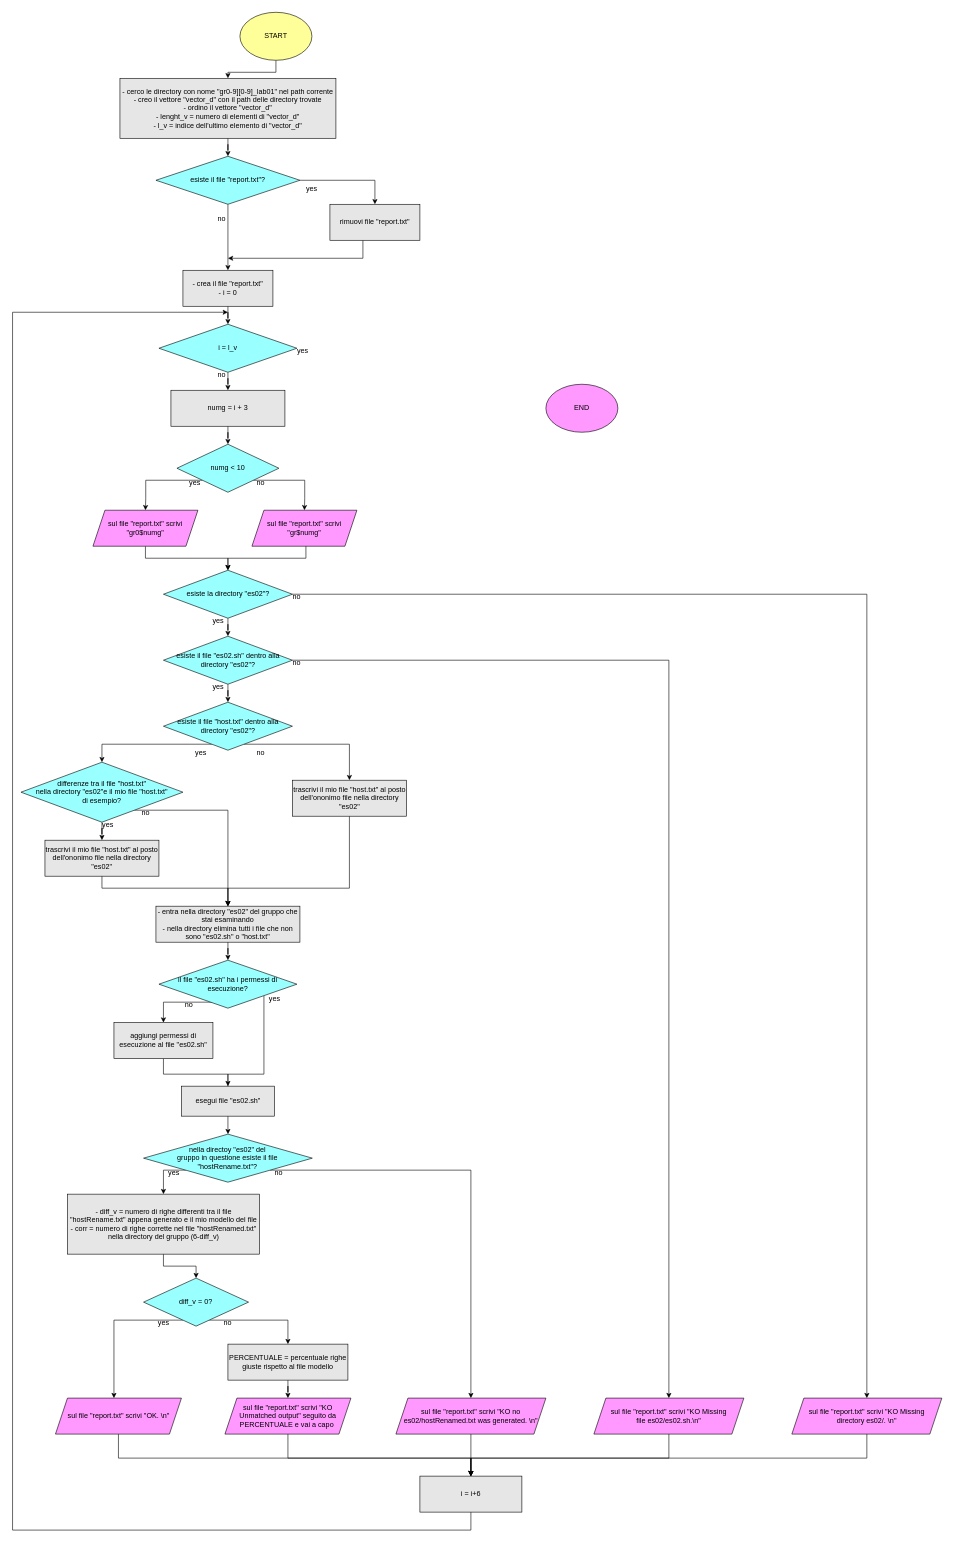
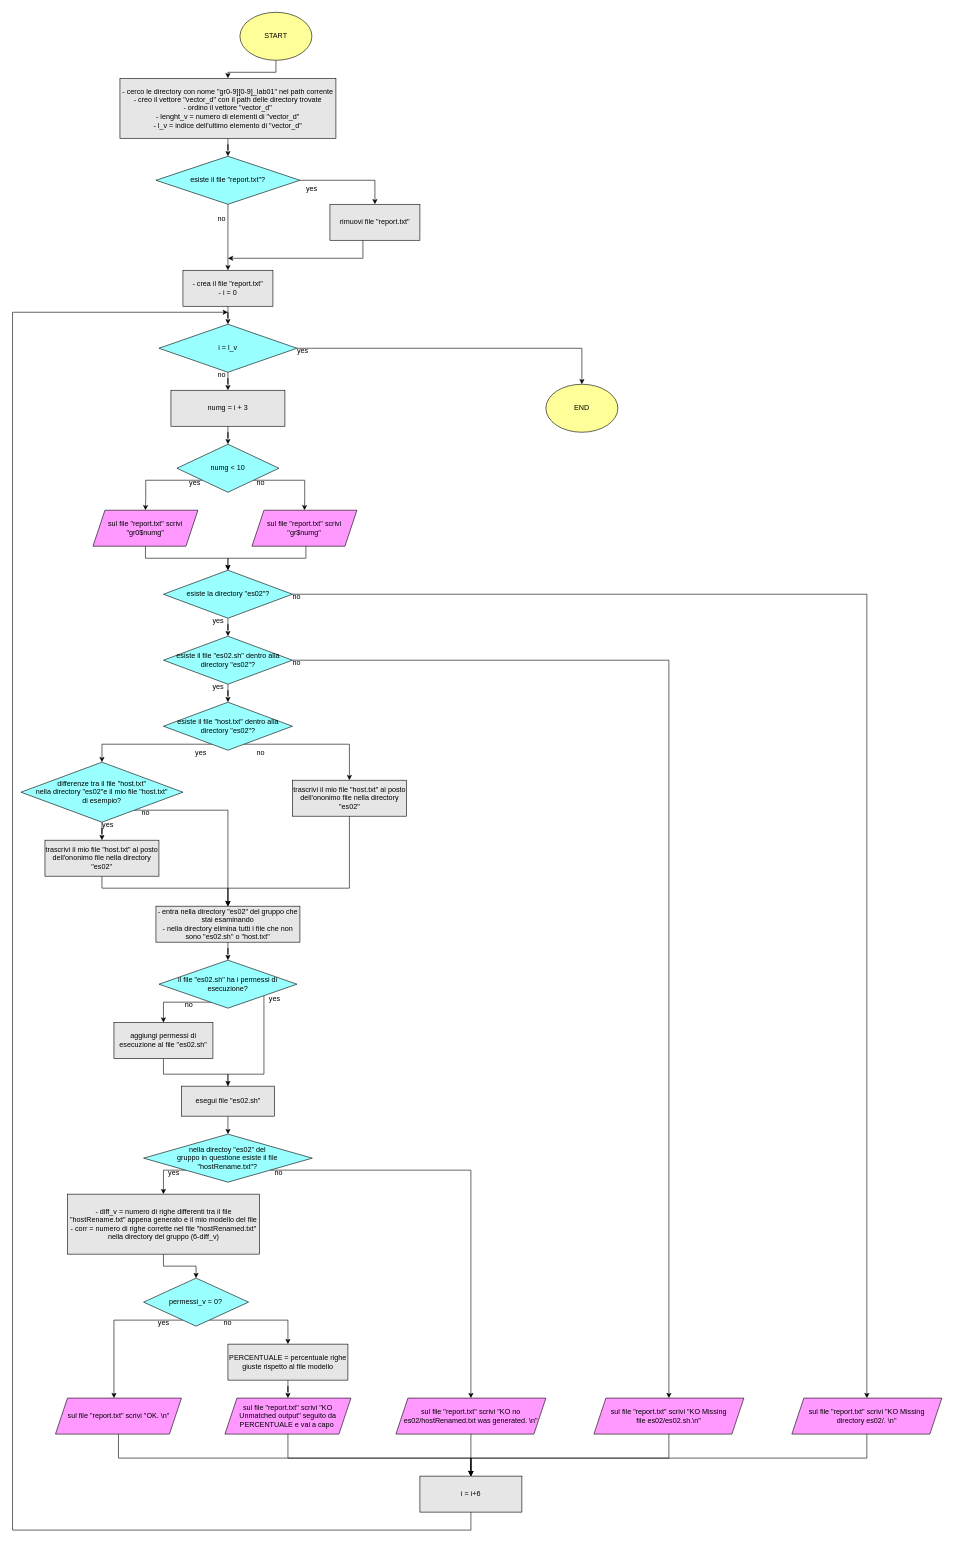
edge "i = l_v" -> "END": added
node "END": fillcolor #ff99ff -> #ffff99
node "diff_v = 0?": label "diff_v = 0?" -> "permessi_v = 0?"
